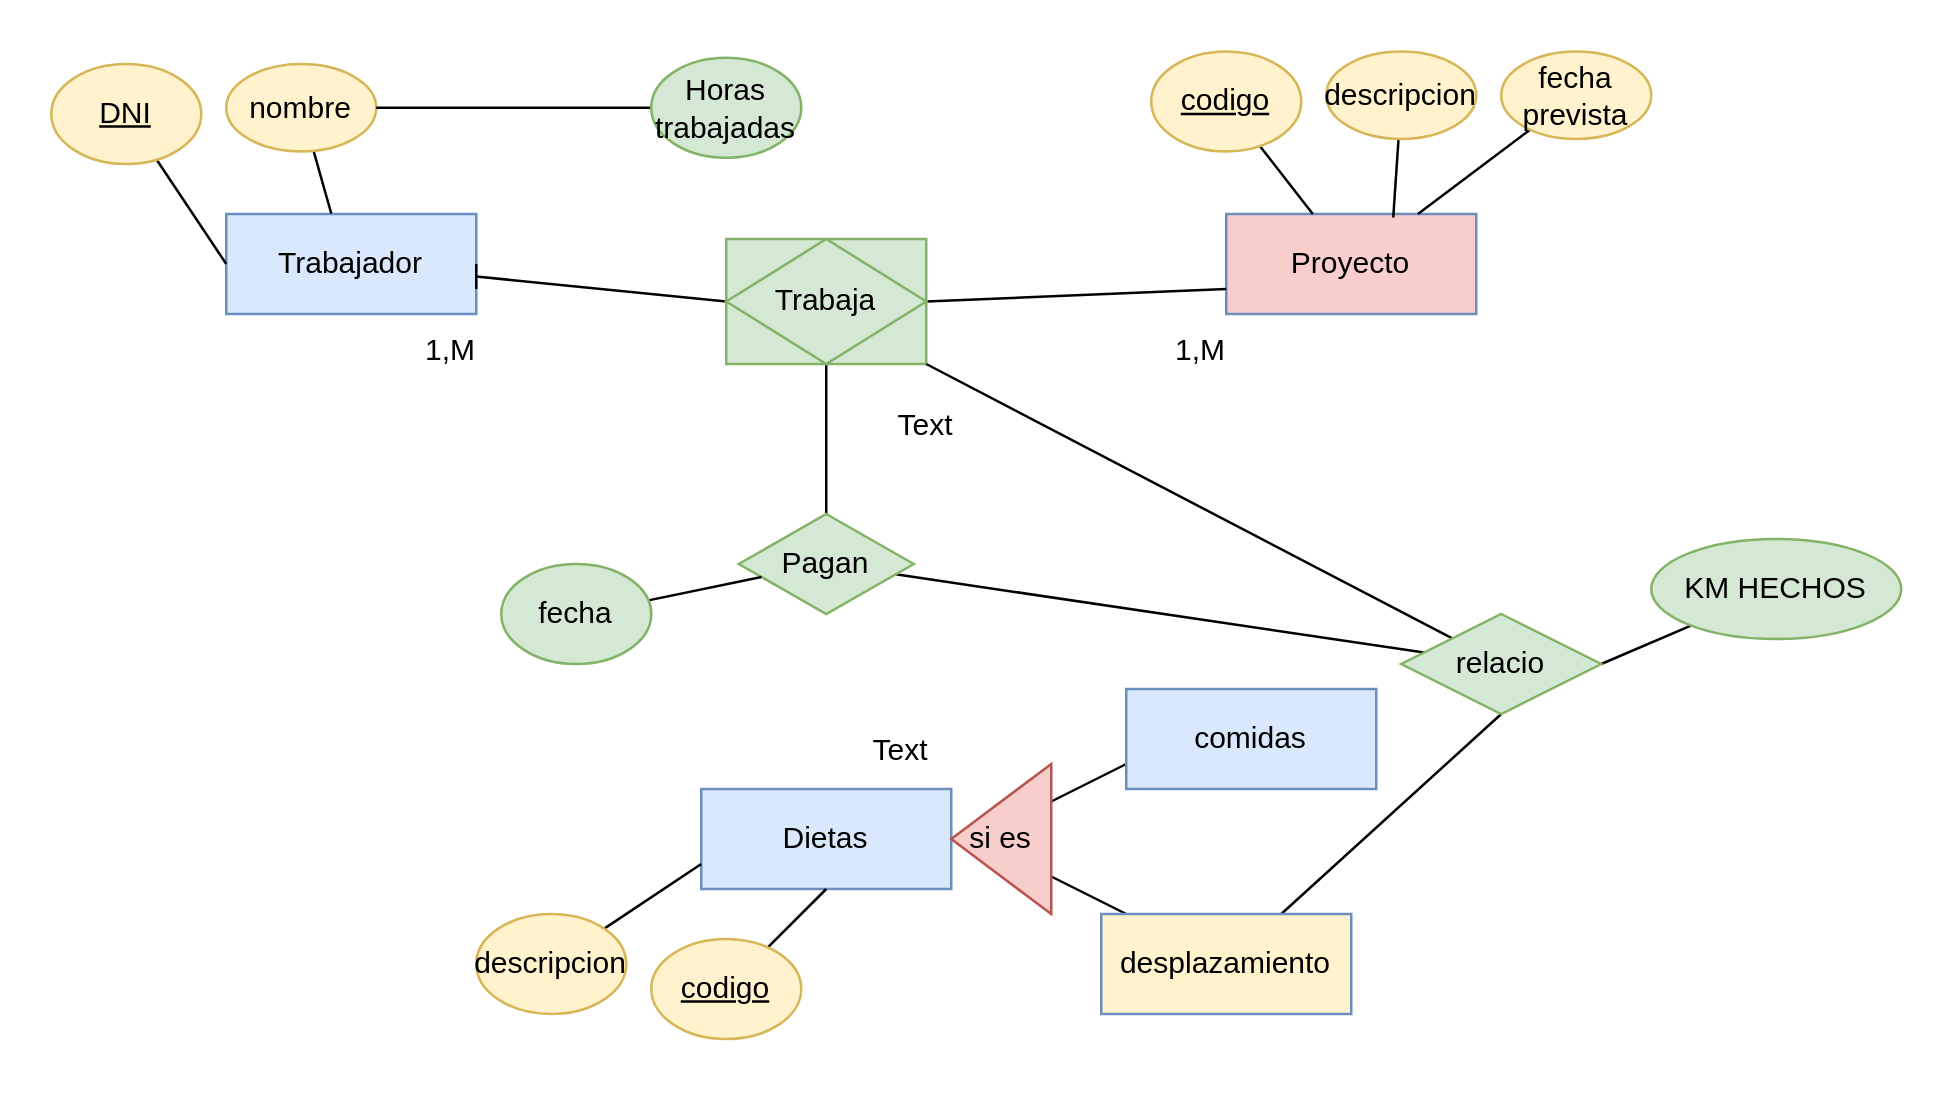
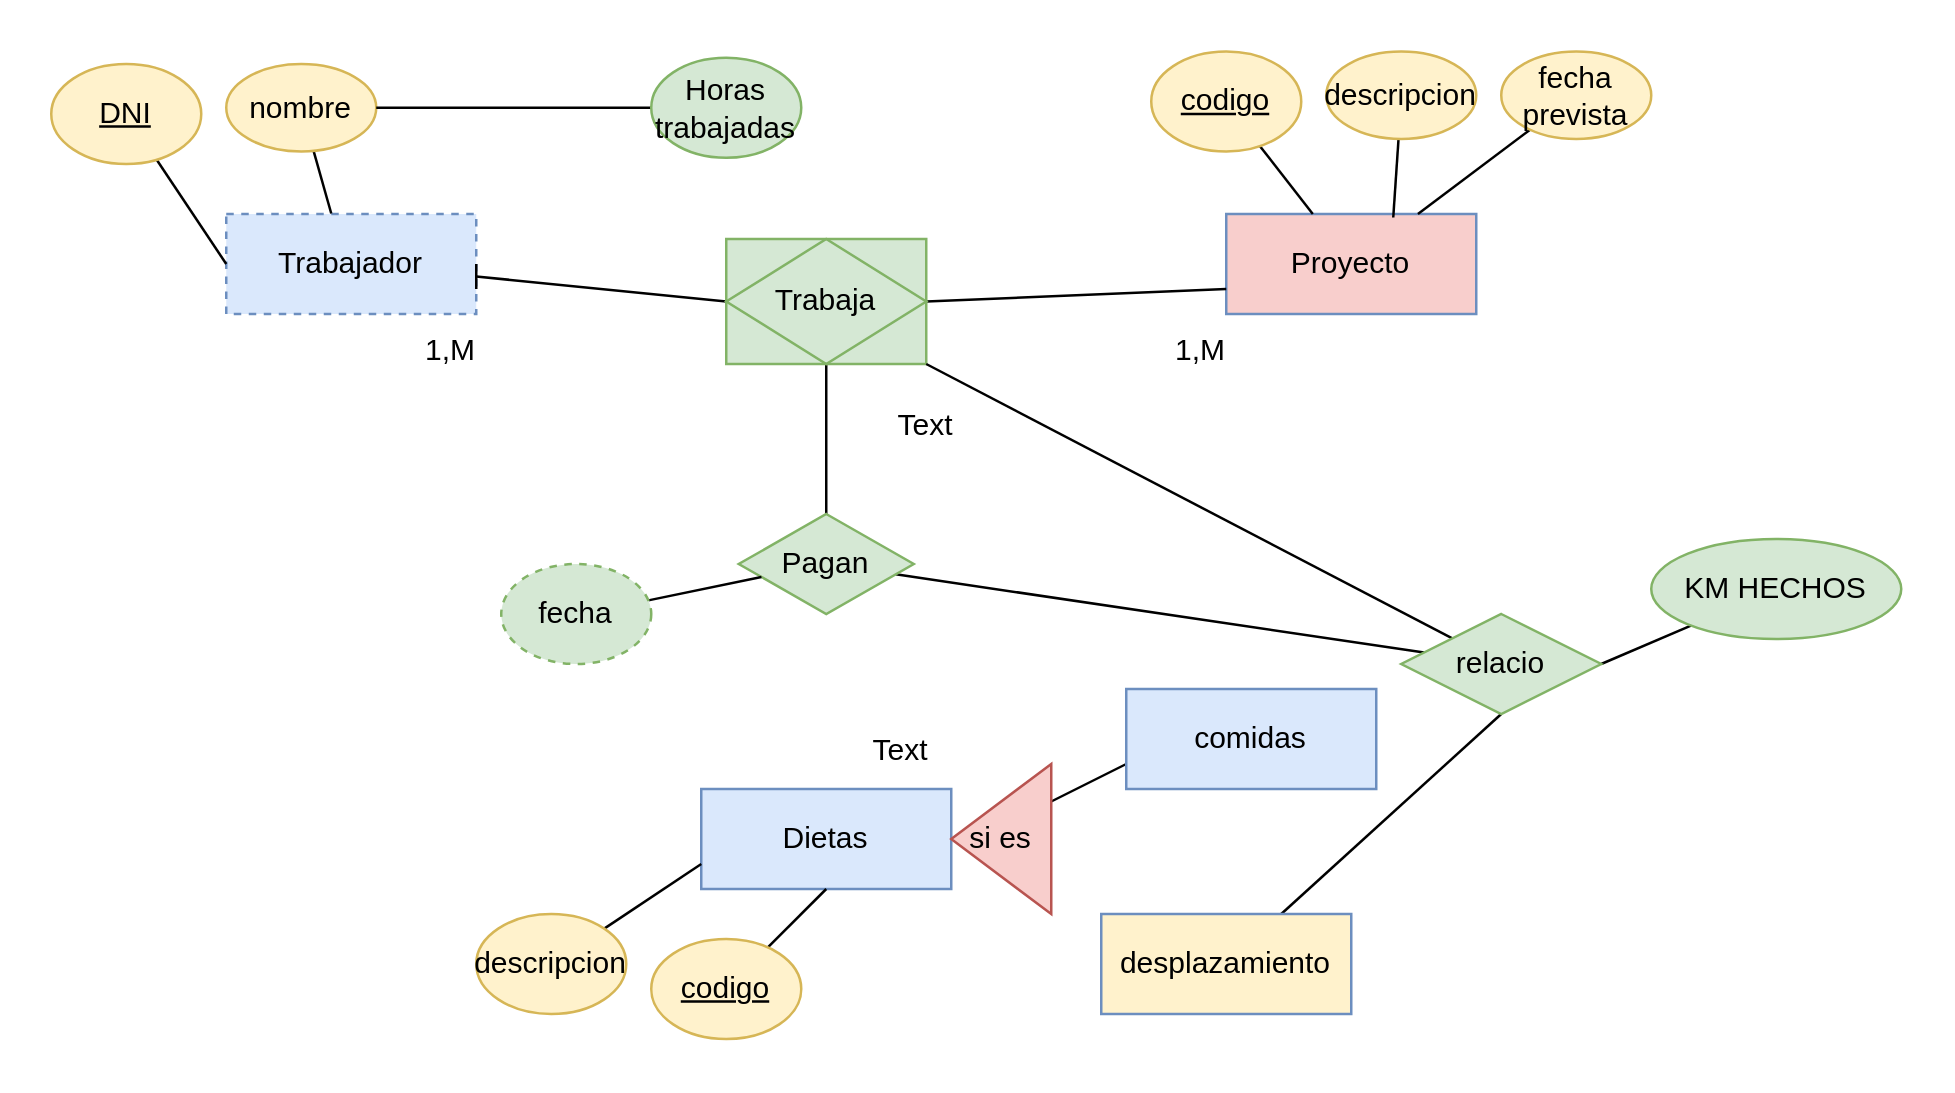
node "Trabajador": style solid -> dashed
node "fecha": style solid -> dashed
edge "si es" -- "desplazamiento": removed
